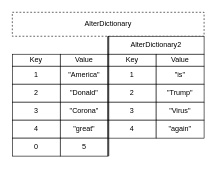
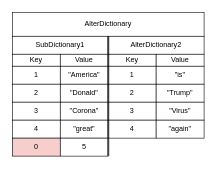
node "AlterDictionary": style dashed -> solid
node "SubDictionary1": added
node "0": fillcolor #ffffff -> #f8cecc
